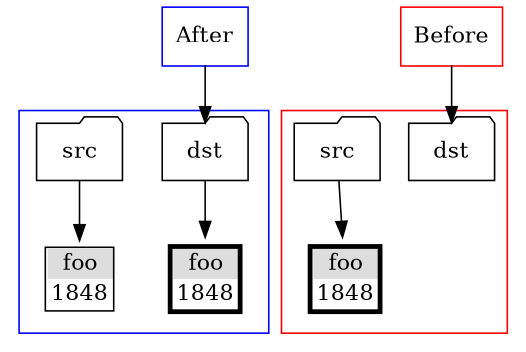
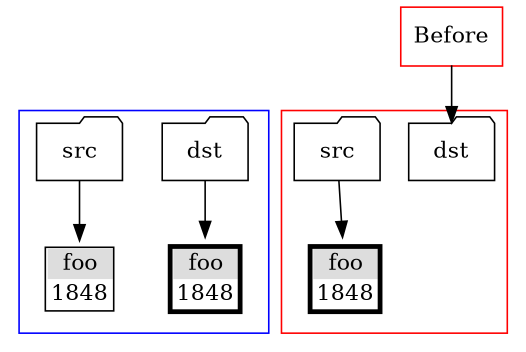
node "After": removed
